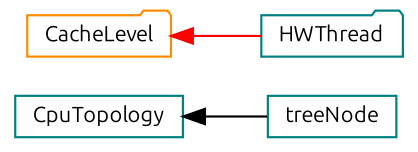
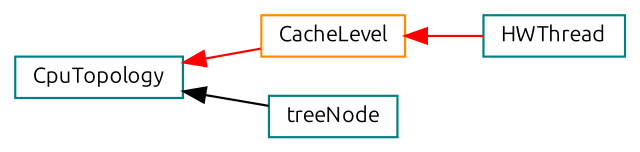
node "CacheLevel": shape folder -> box
node "HWThread": shape folder -> box
edge "CacheLevel" -> "CpuTopology": added
